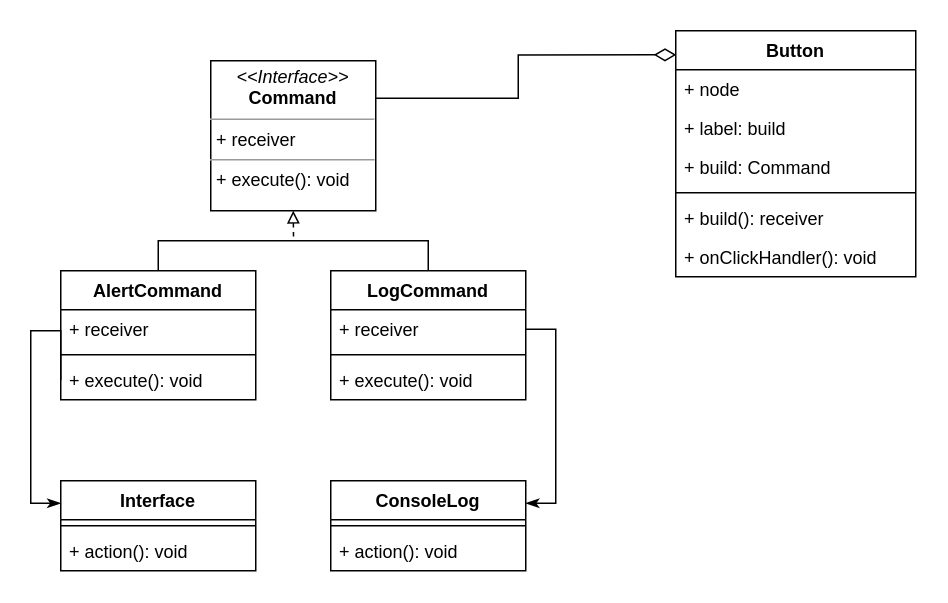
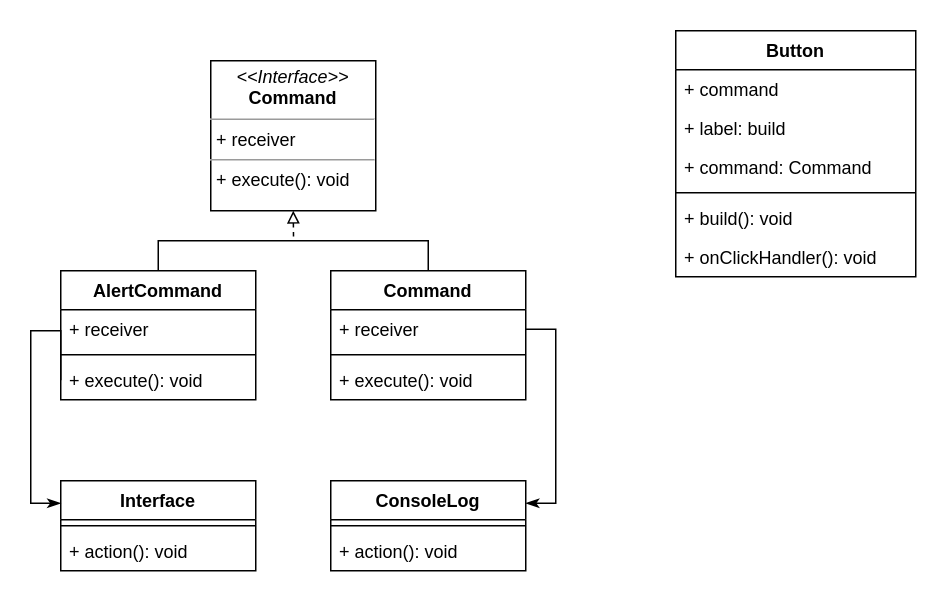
edge "<<Interface>> Command + receiver + execute(): void" -> "Button": removed
node "+ node": label "+ node" -> "+ command"
node "+ build: Command": label "+ build: Command" -> "+ command: Command"
node "+ build(): receiver": label "+ build(): receiver" -> "+ build(): void"
node "LogCommand": label "LogCommand" -> "Command"
